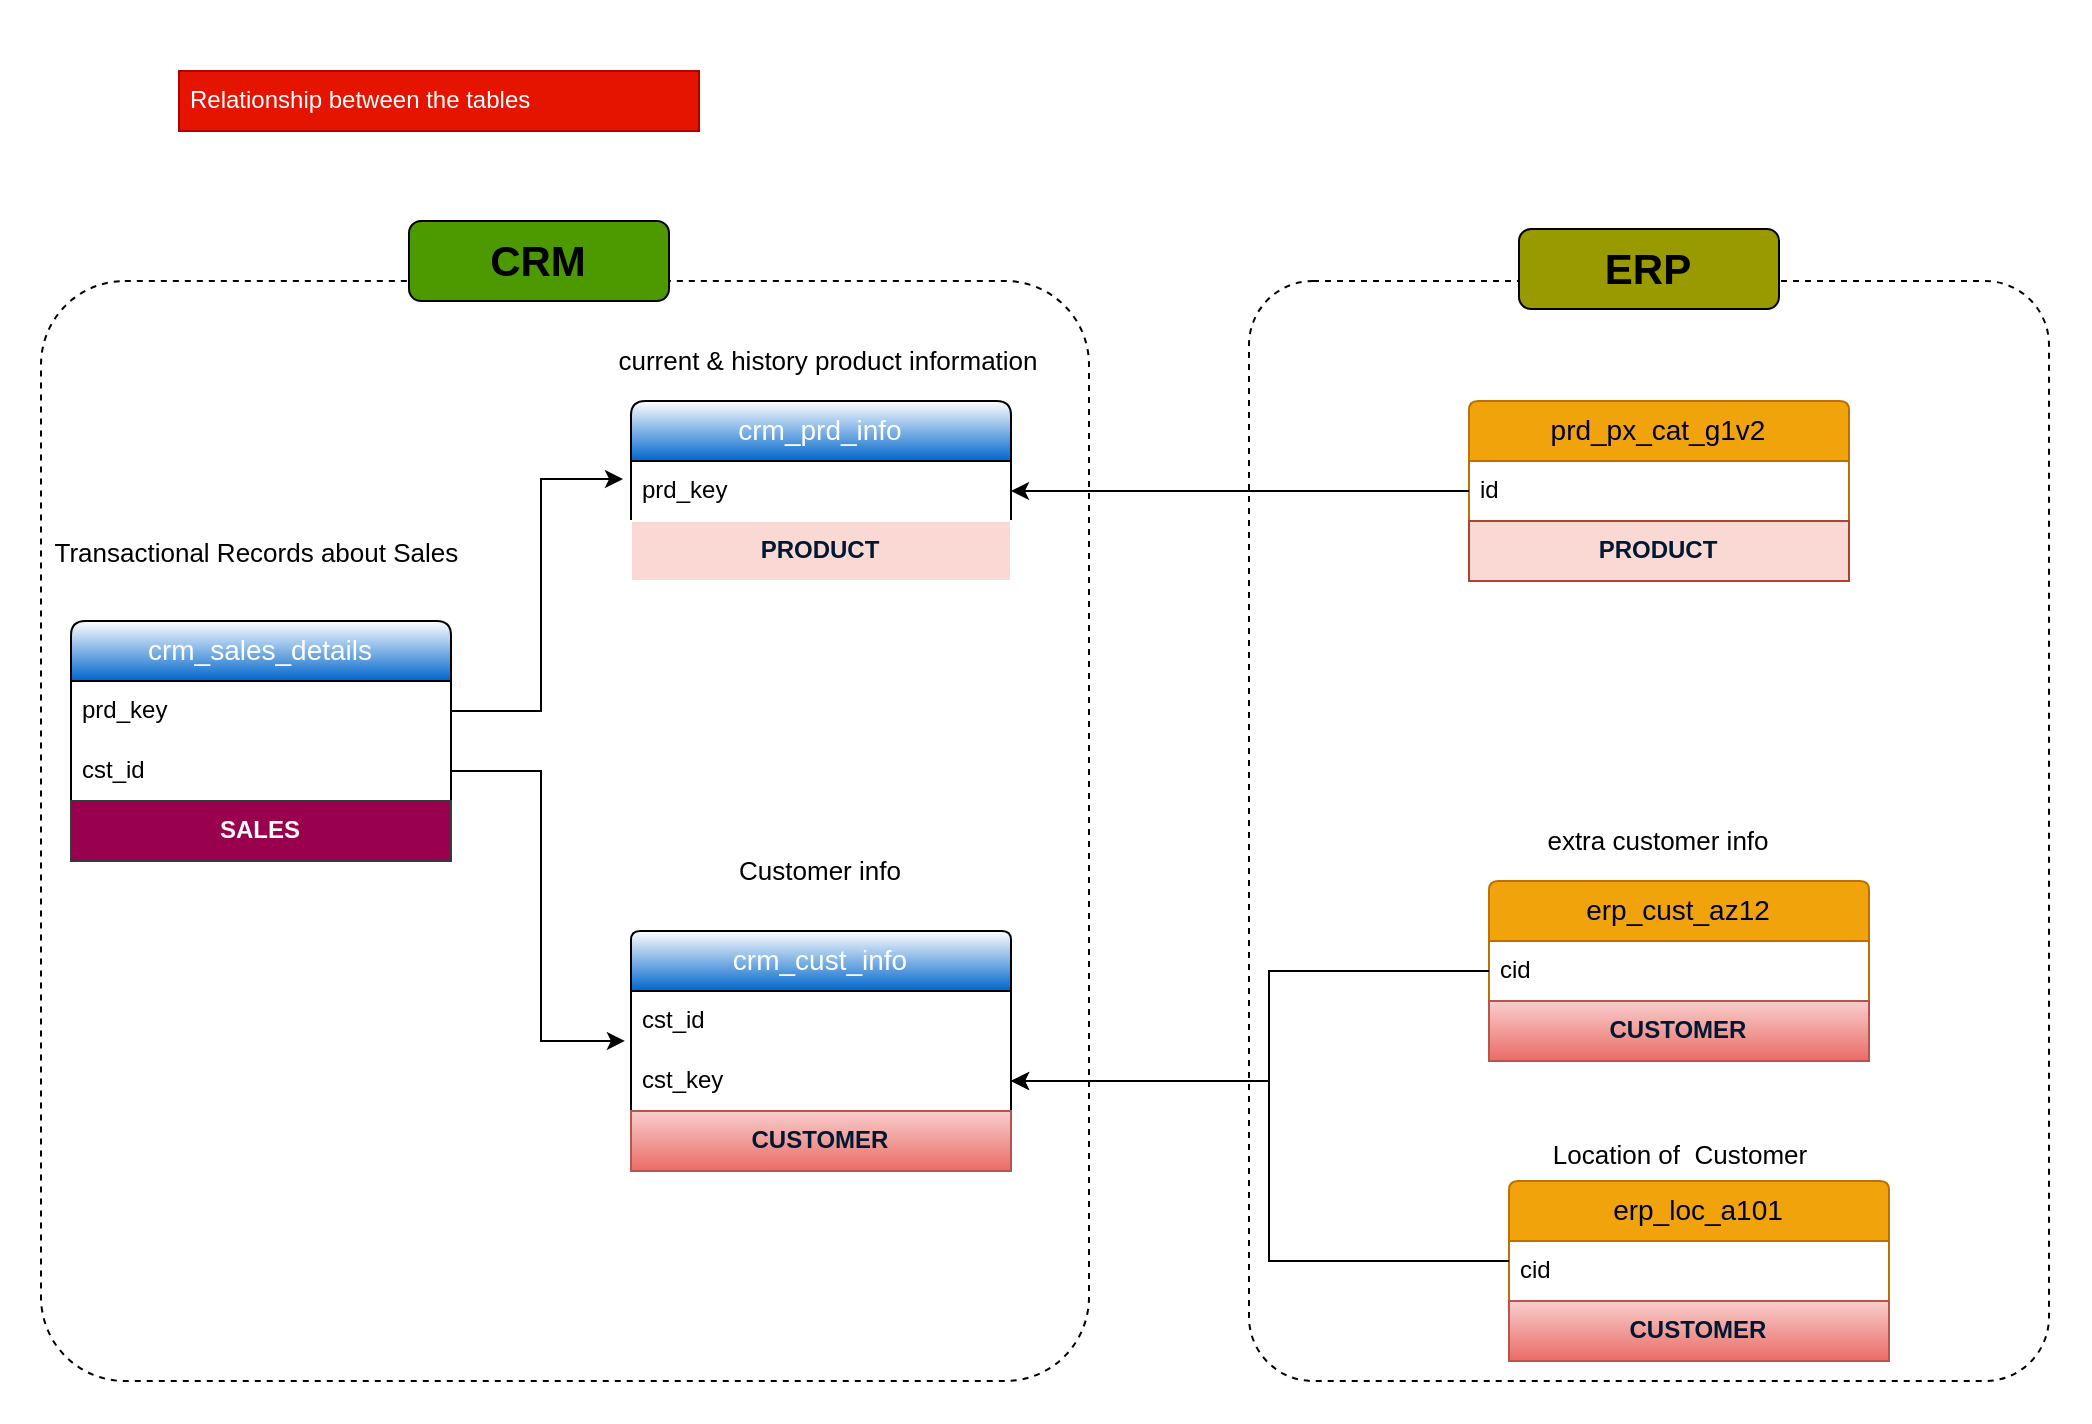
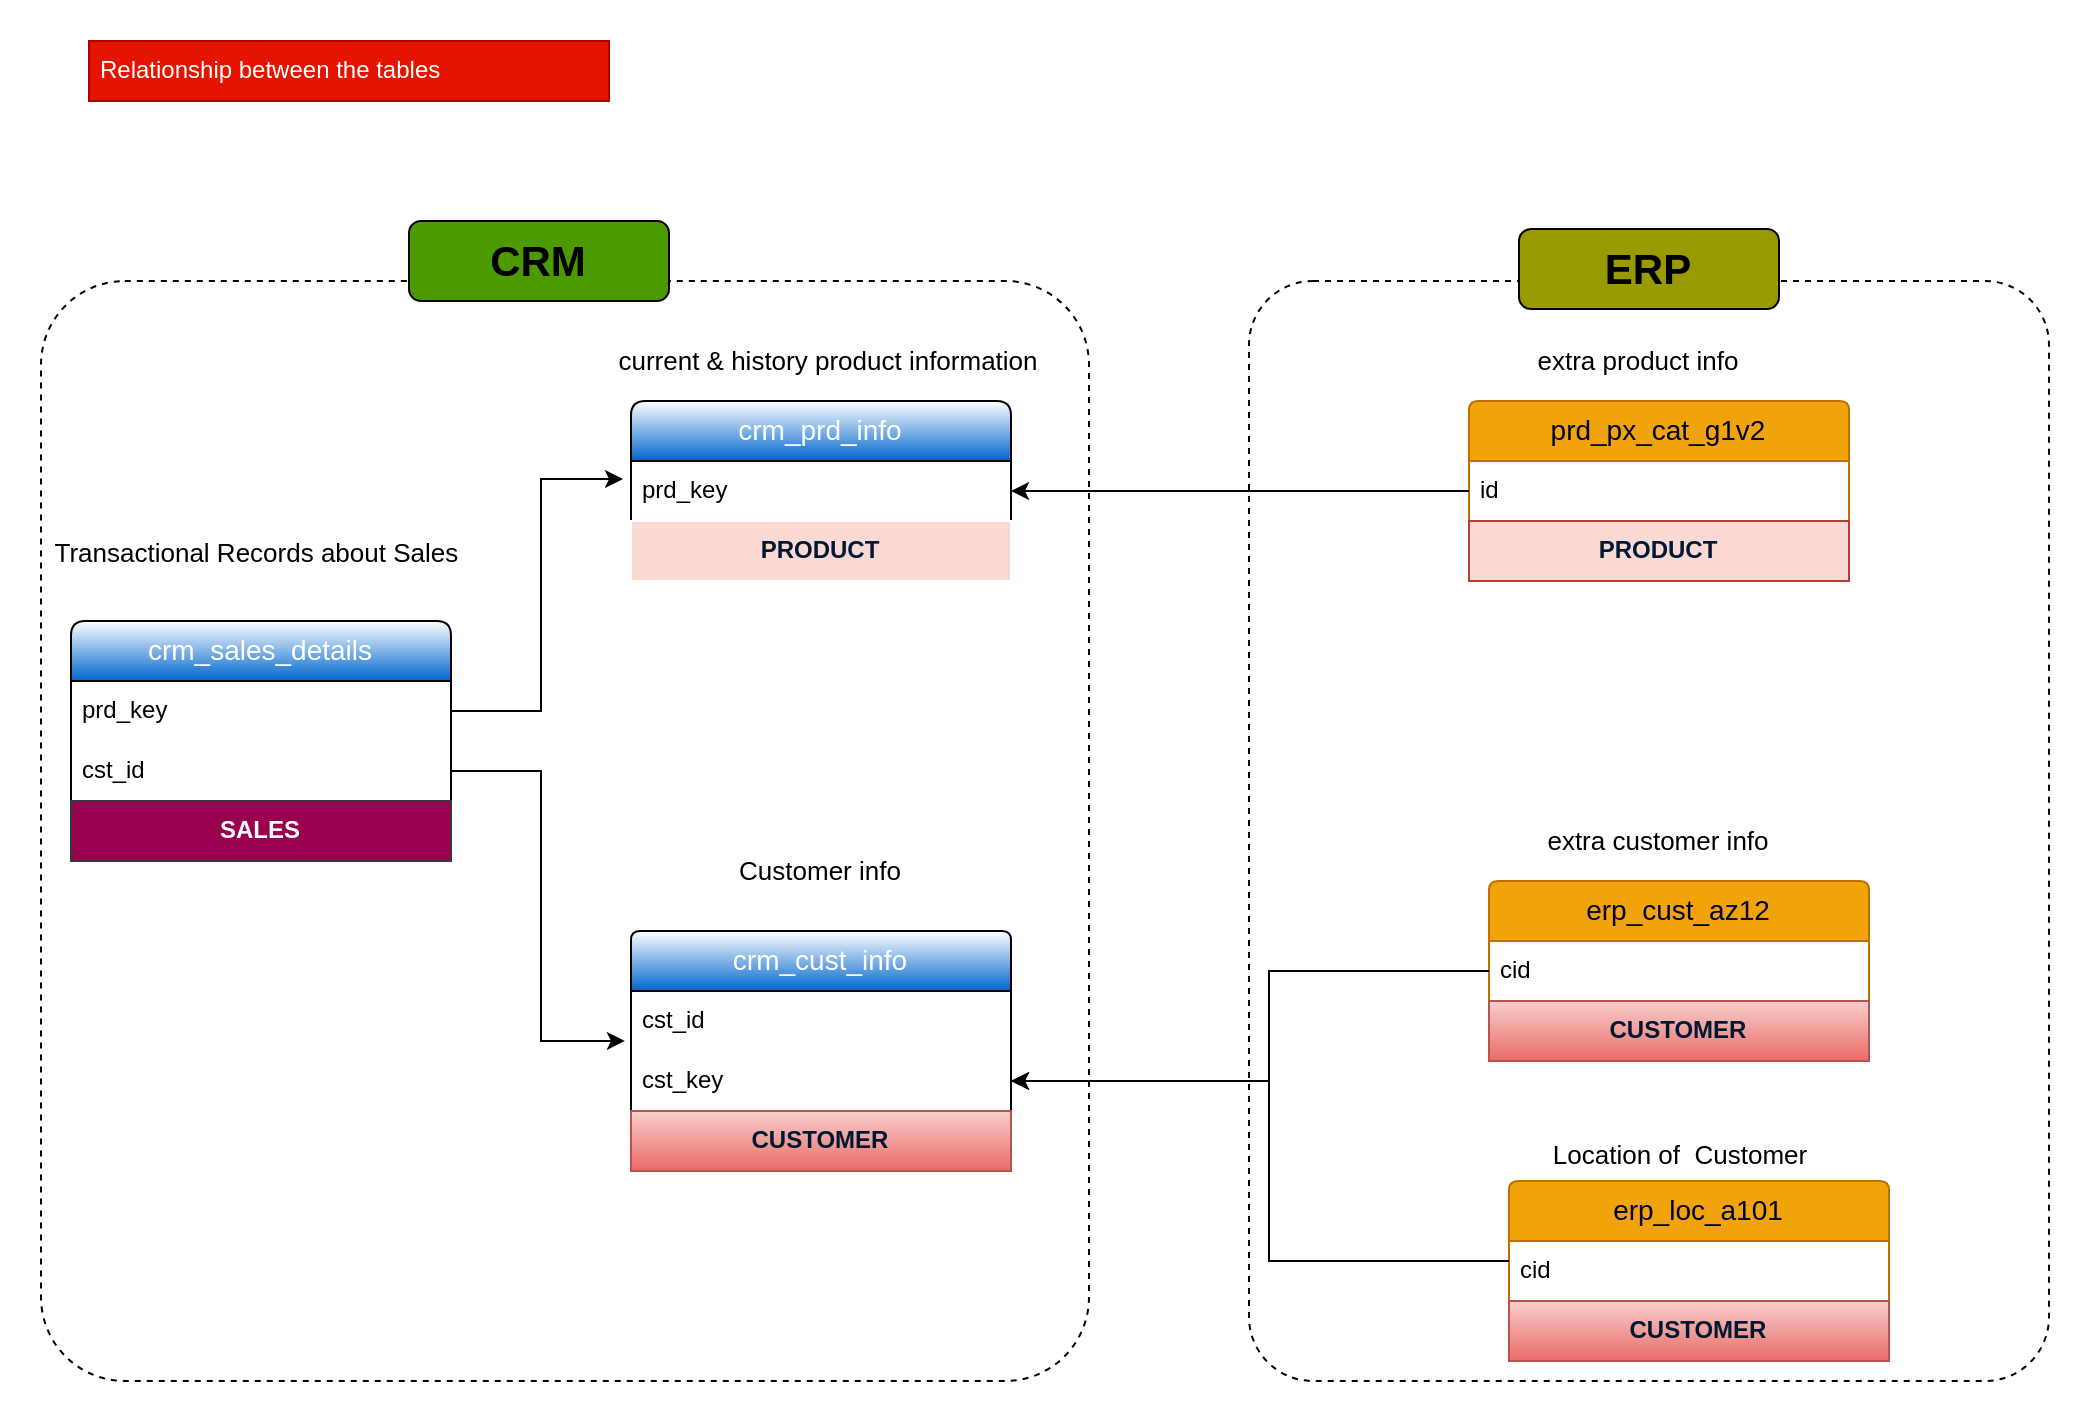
node "Relationship between the tables": moved (439, 101) -> (349, 71)
node "extra product info": added
